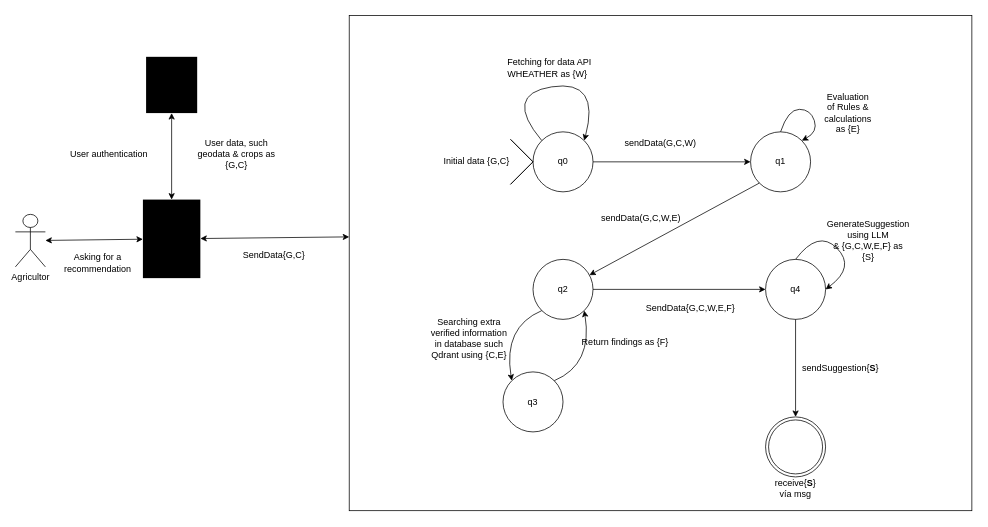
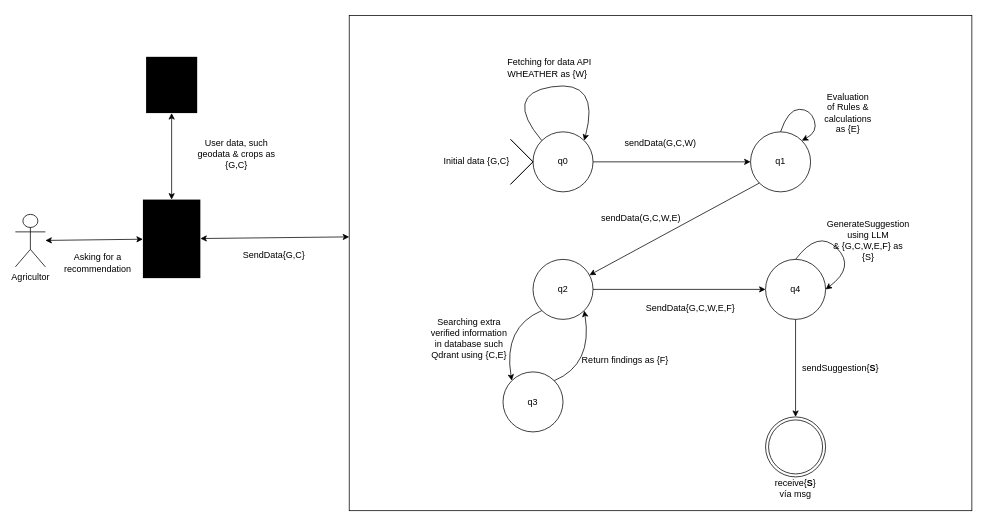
node "User authentication": removed
node "Return findings as {F}": moved (610, 342) -> (610, 360)
